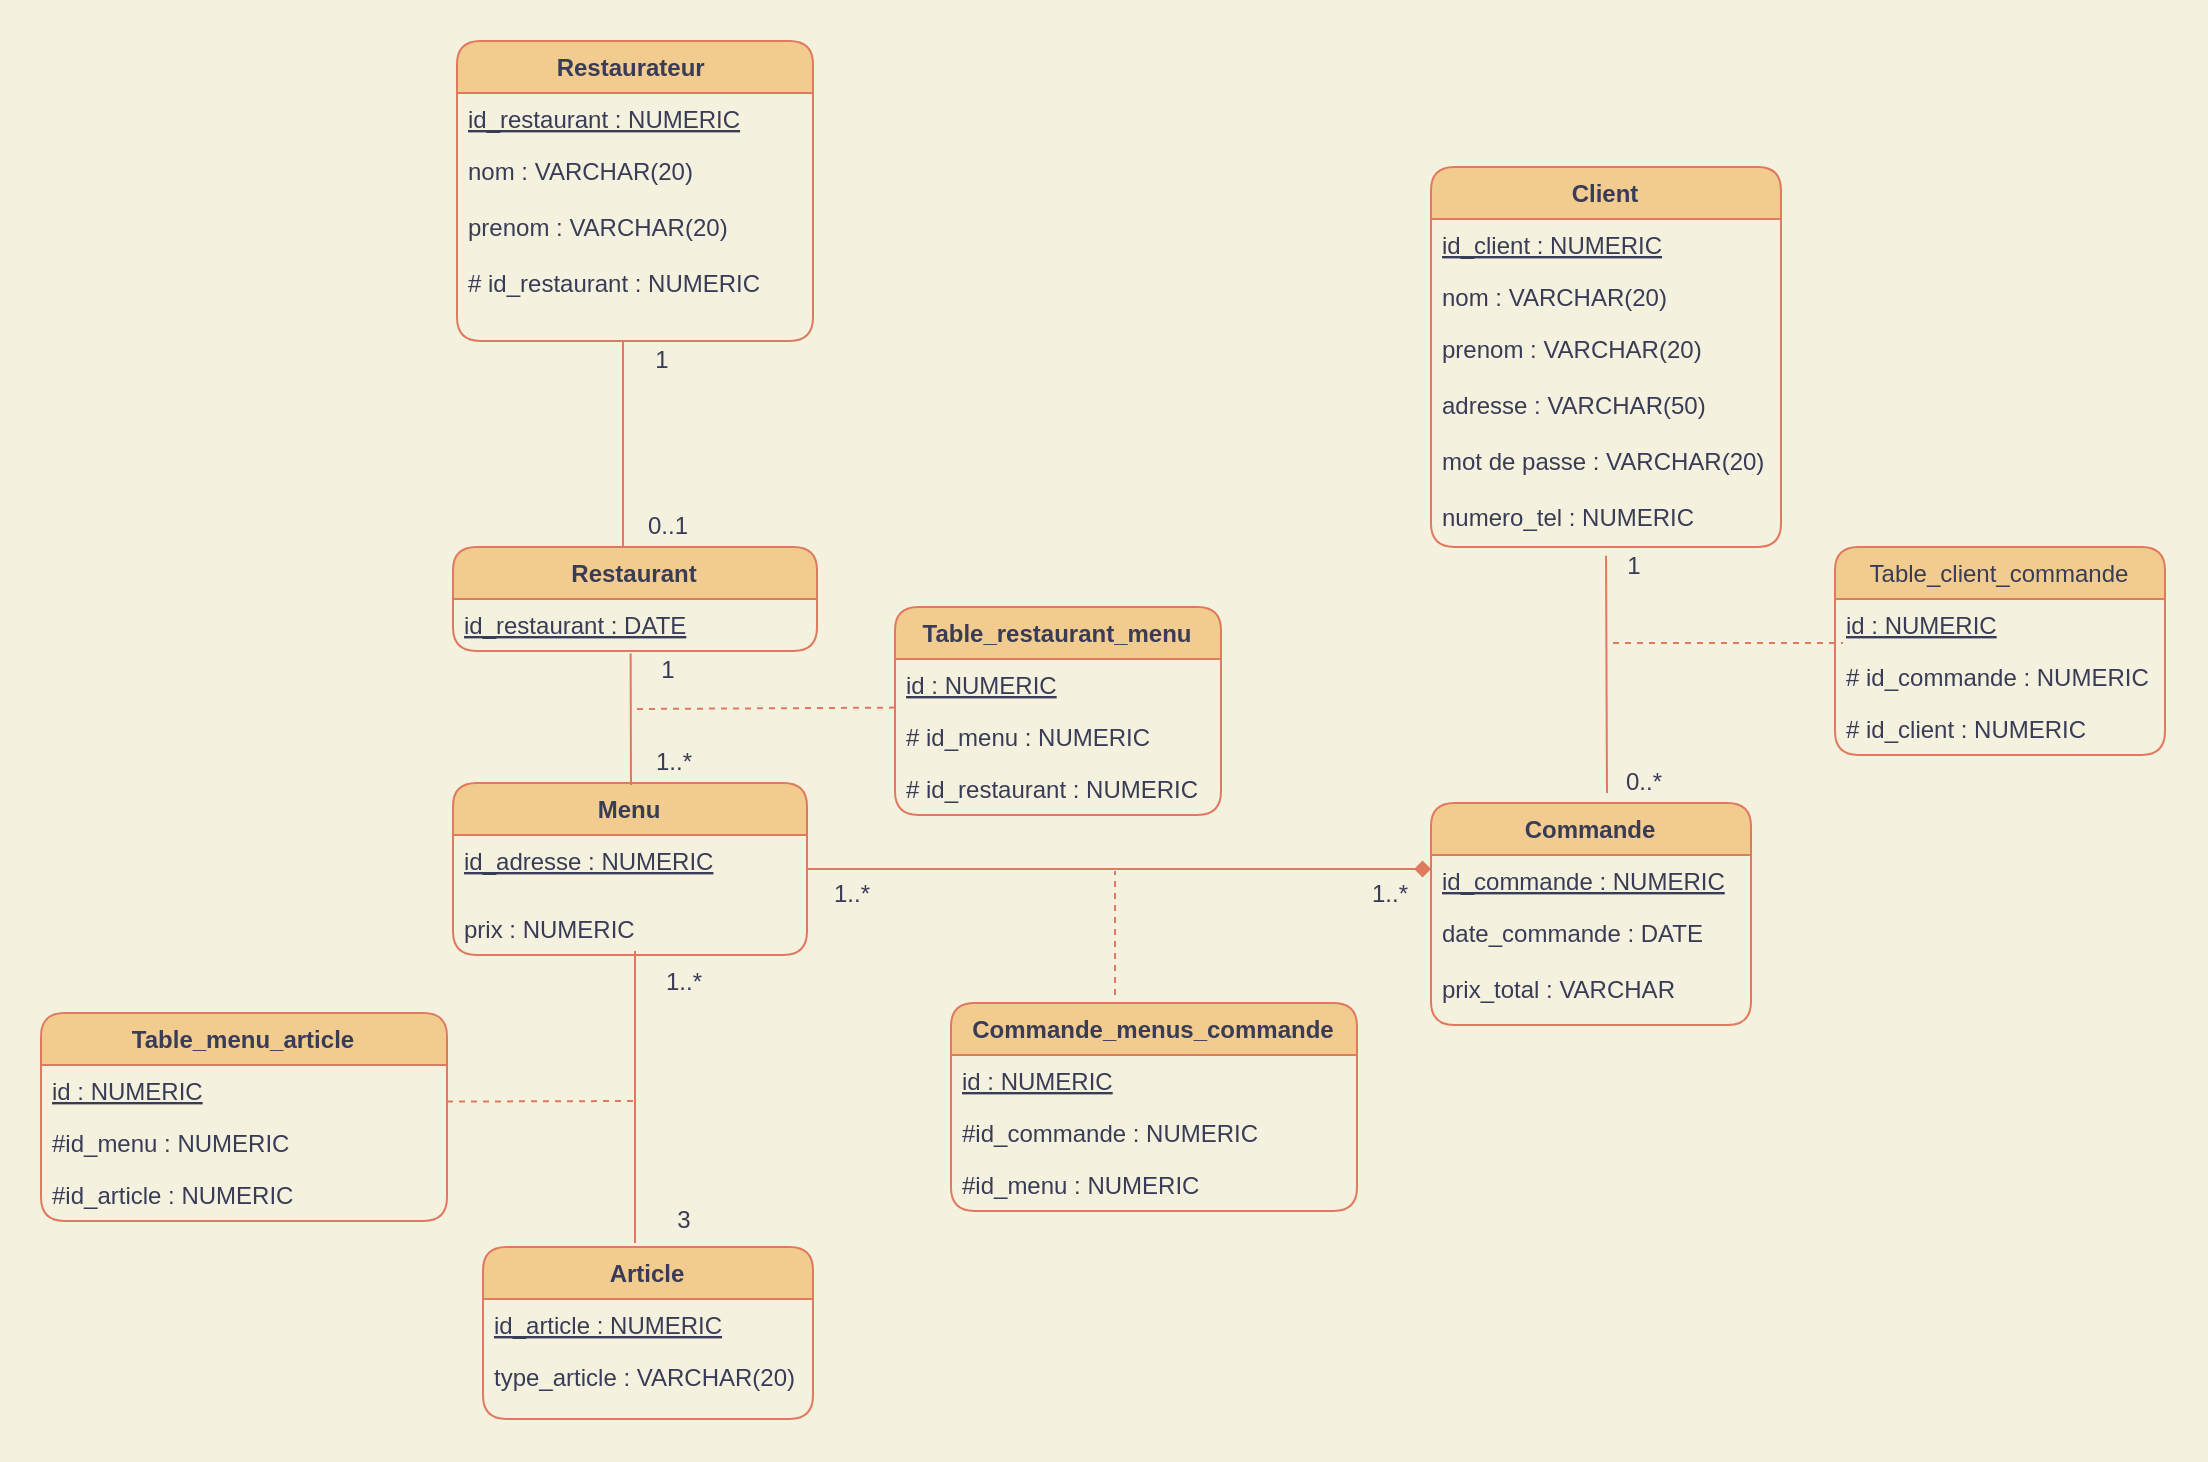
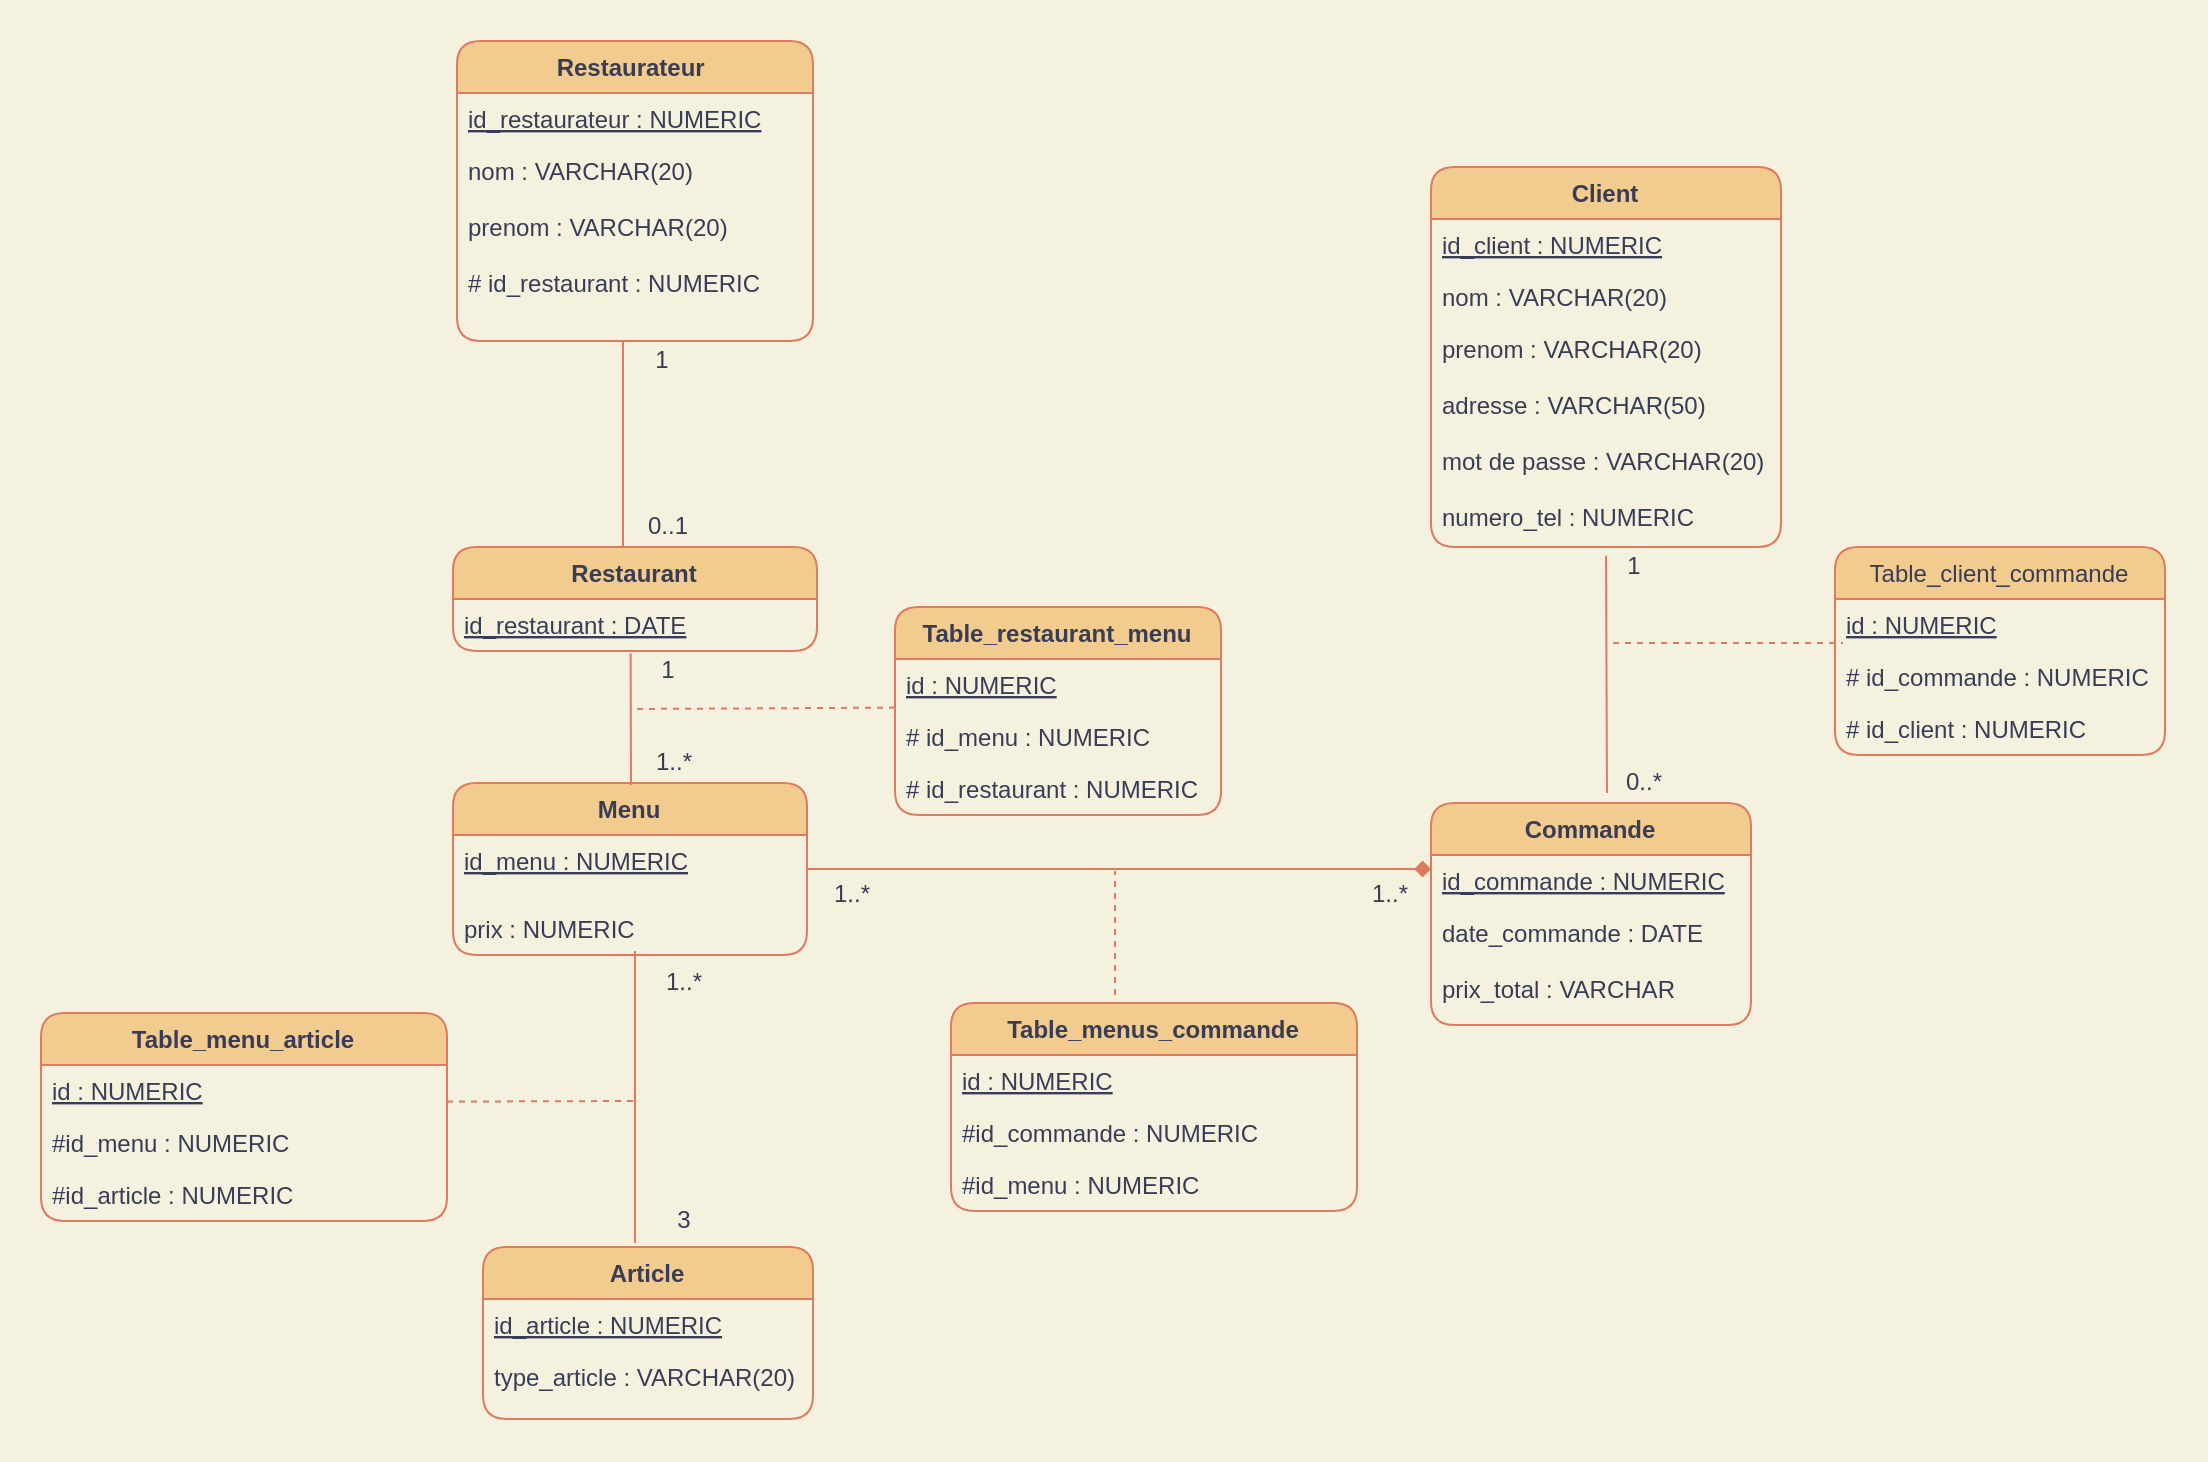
node "id_restaurant : NUMERIC": label "id_restaurant : NUMERIC" -> "id_restaurateur : NUMERIC"
node "id_adresse : NUMERIC": label "id_adresse : NUMERIC" -> "id_menu : NUMERIC"
node "Commande_menus_commande": label "Commande_menus_commande" -> "Table_menus_commande"
